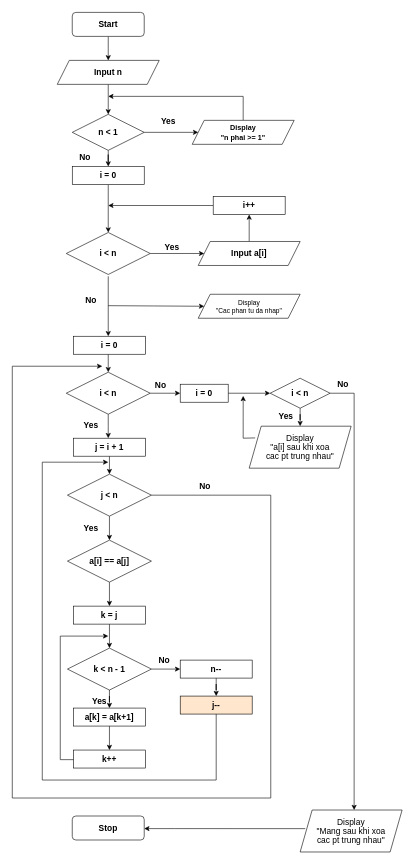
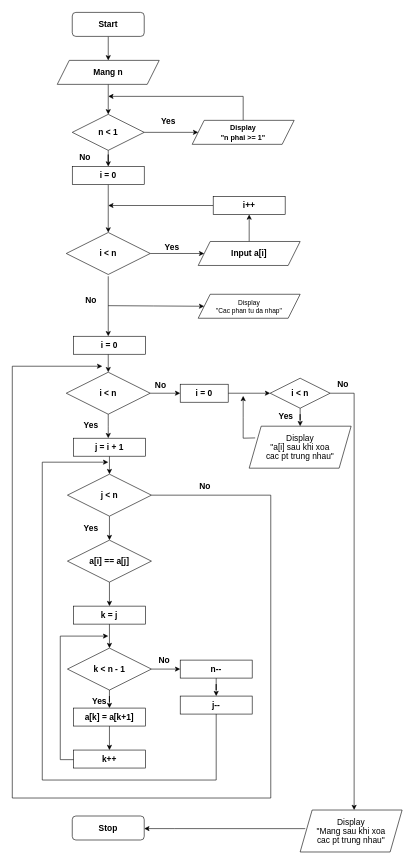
node "Input n": label "Input n" -> "Mang n"
node "j--": fillcolor #ffe6cc -> #ffffff
